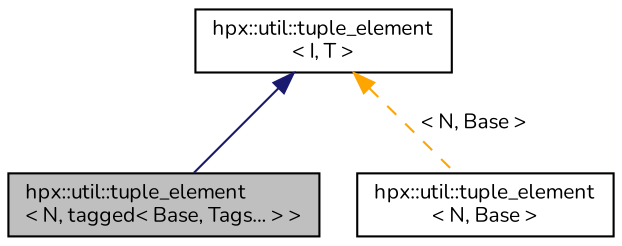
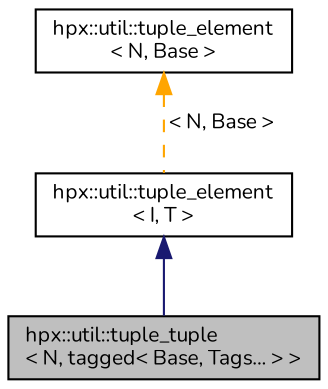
edge "hpx::util::tuple_element < N, Base >" -> "hpx::util::tuple_element < I, T >": reversed
node "hpx::util::tuple_element < N, tagged< Base, Tags... > >": label "hpx::util::tuple_element < N, tagged< Base, Tags... > >" -> "hpx::util::tuple_tuple < N, tagged< Base, Tags... > >"
